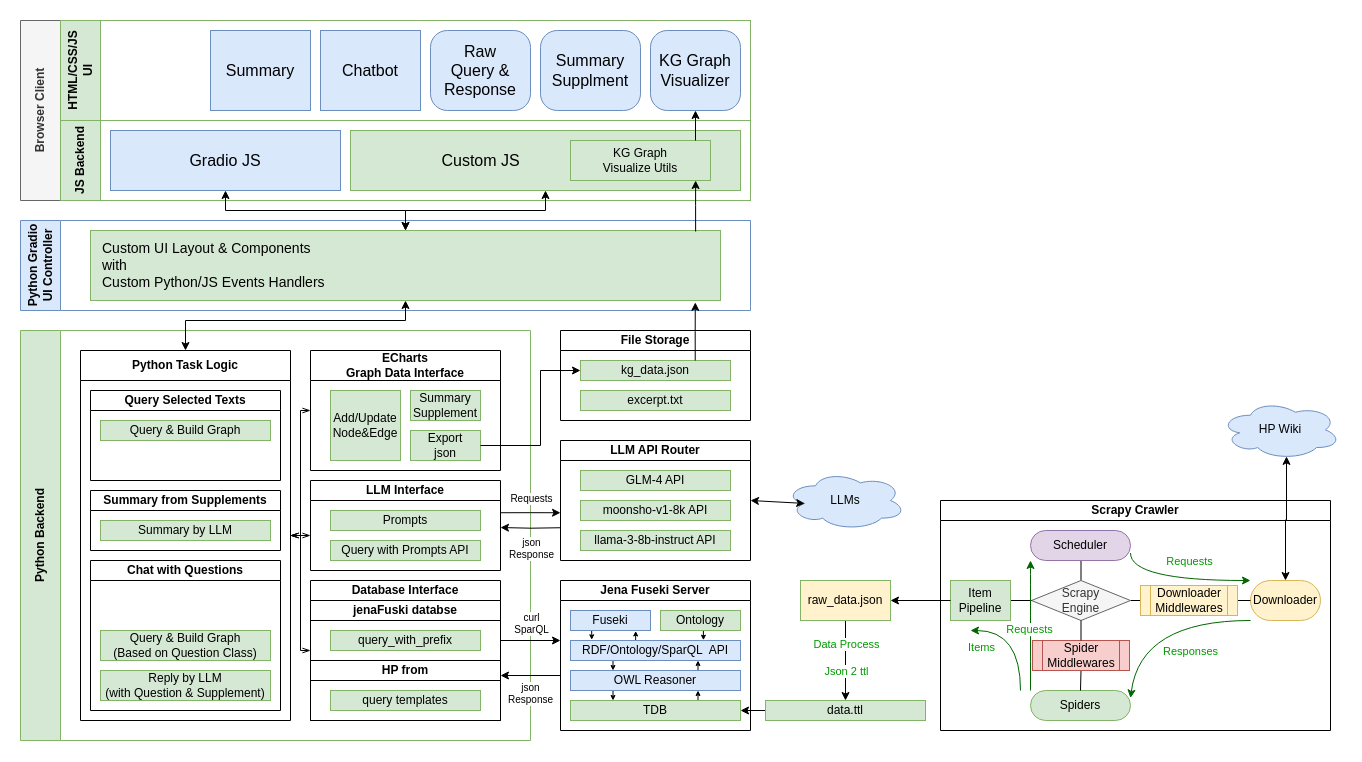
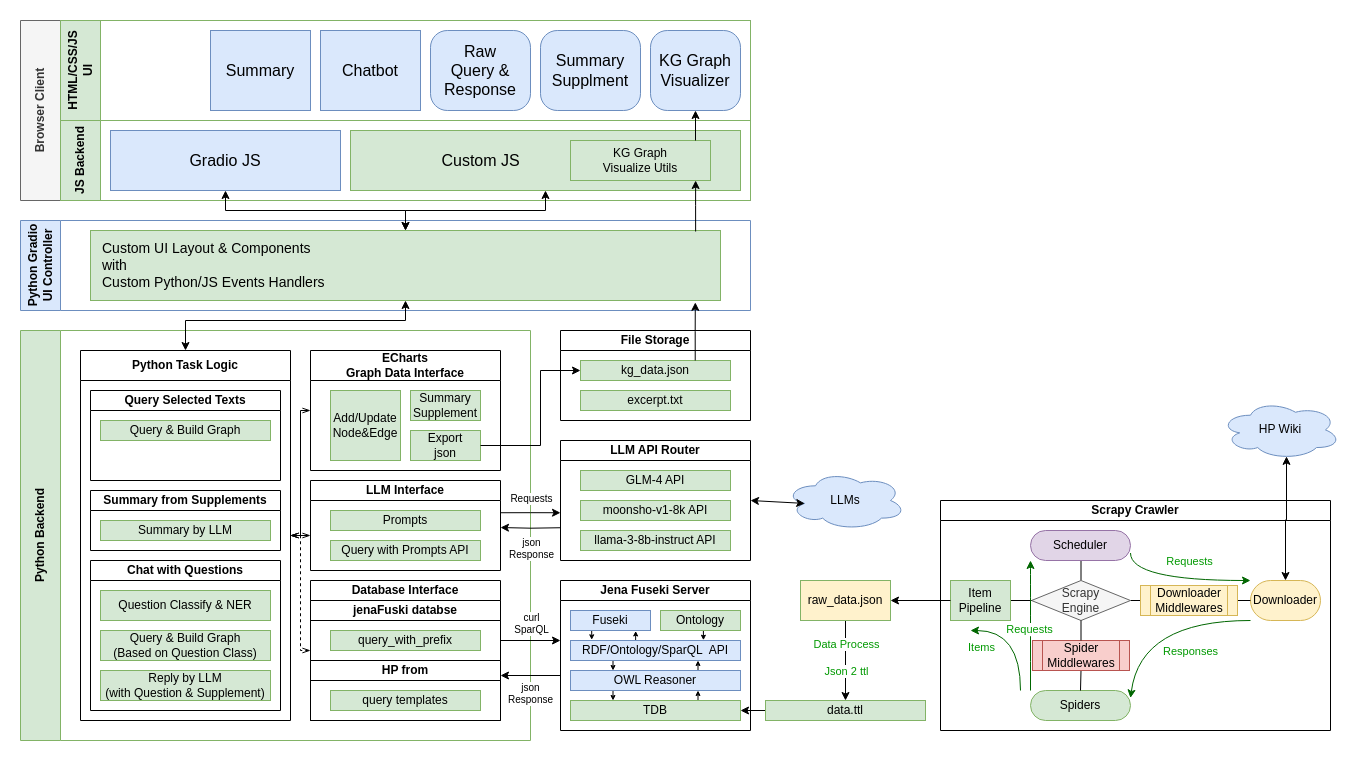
edge "Python Task Logic" -- "Database Interface": style solid -> dashed
node "Question Classify & NER": added
